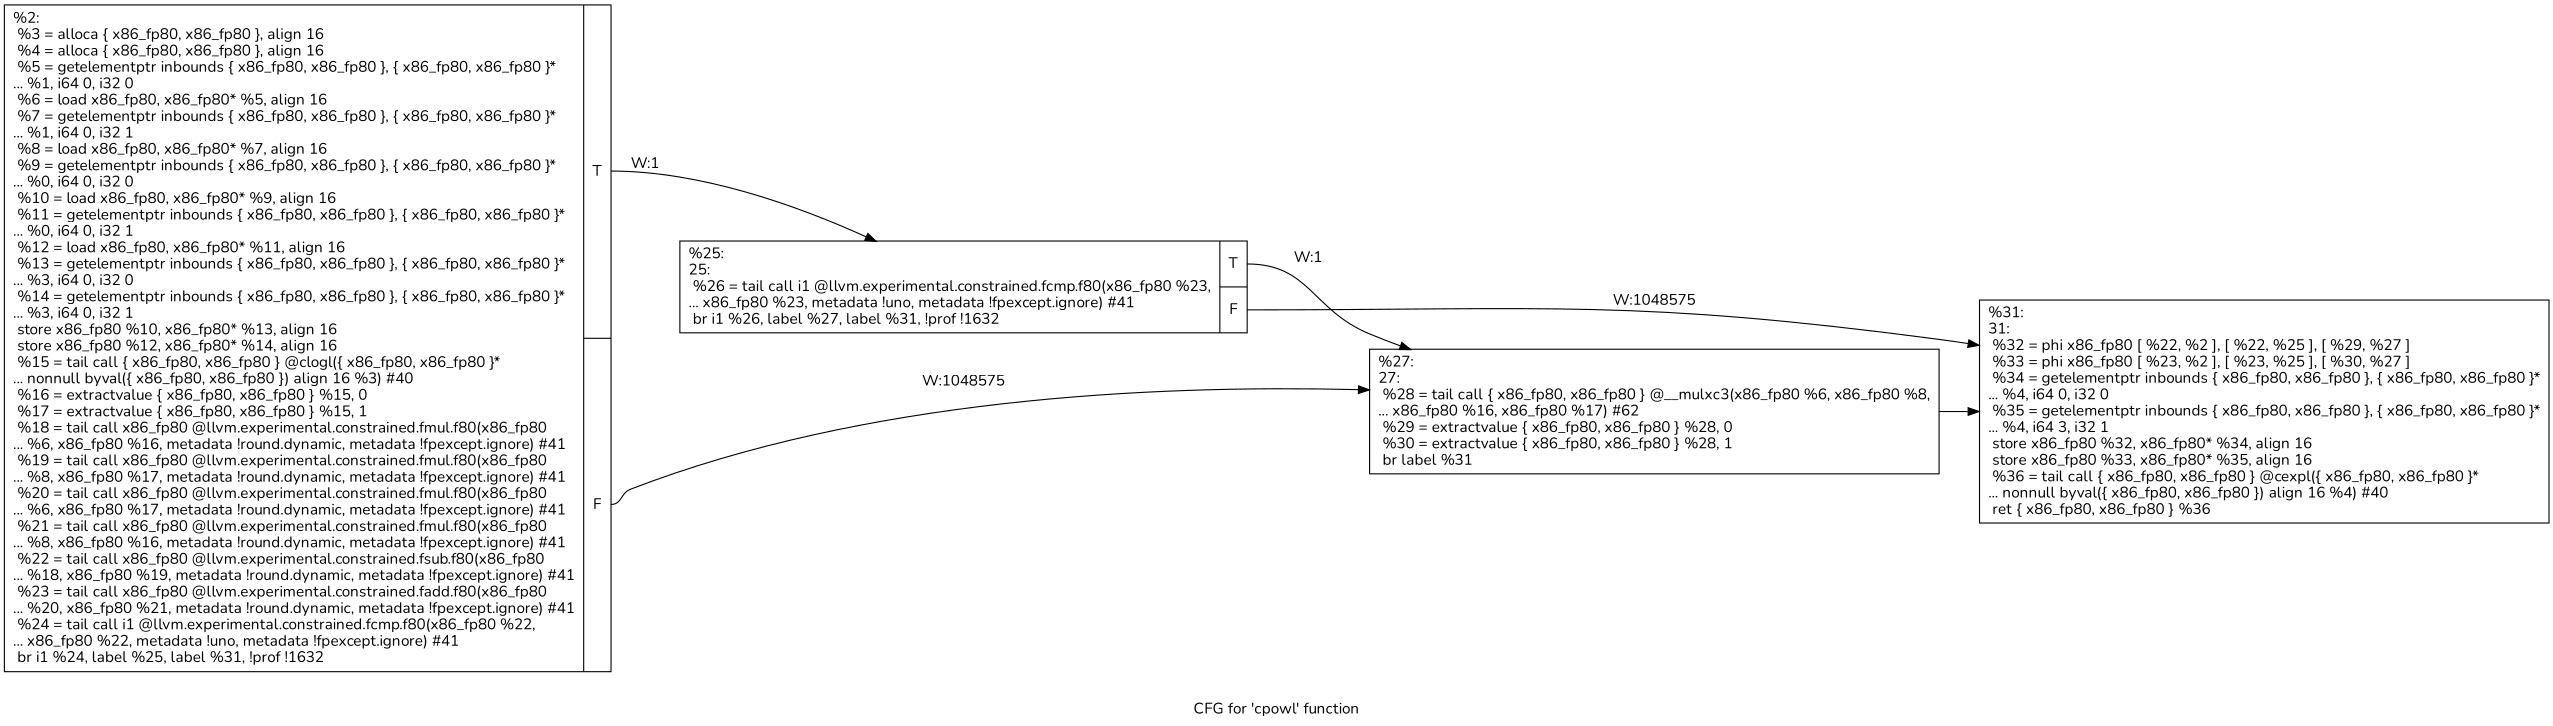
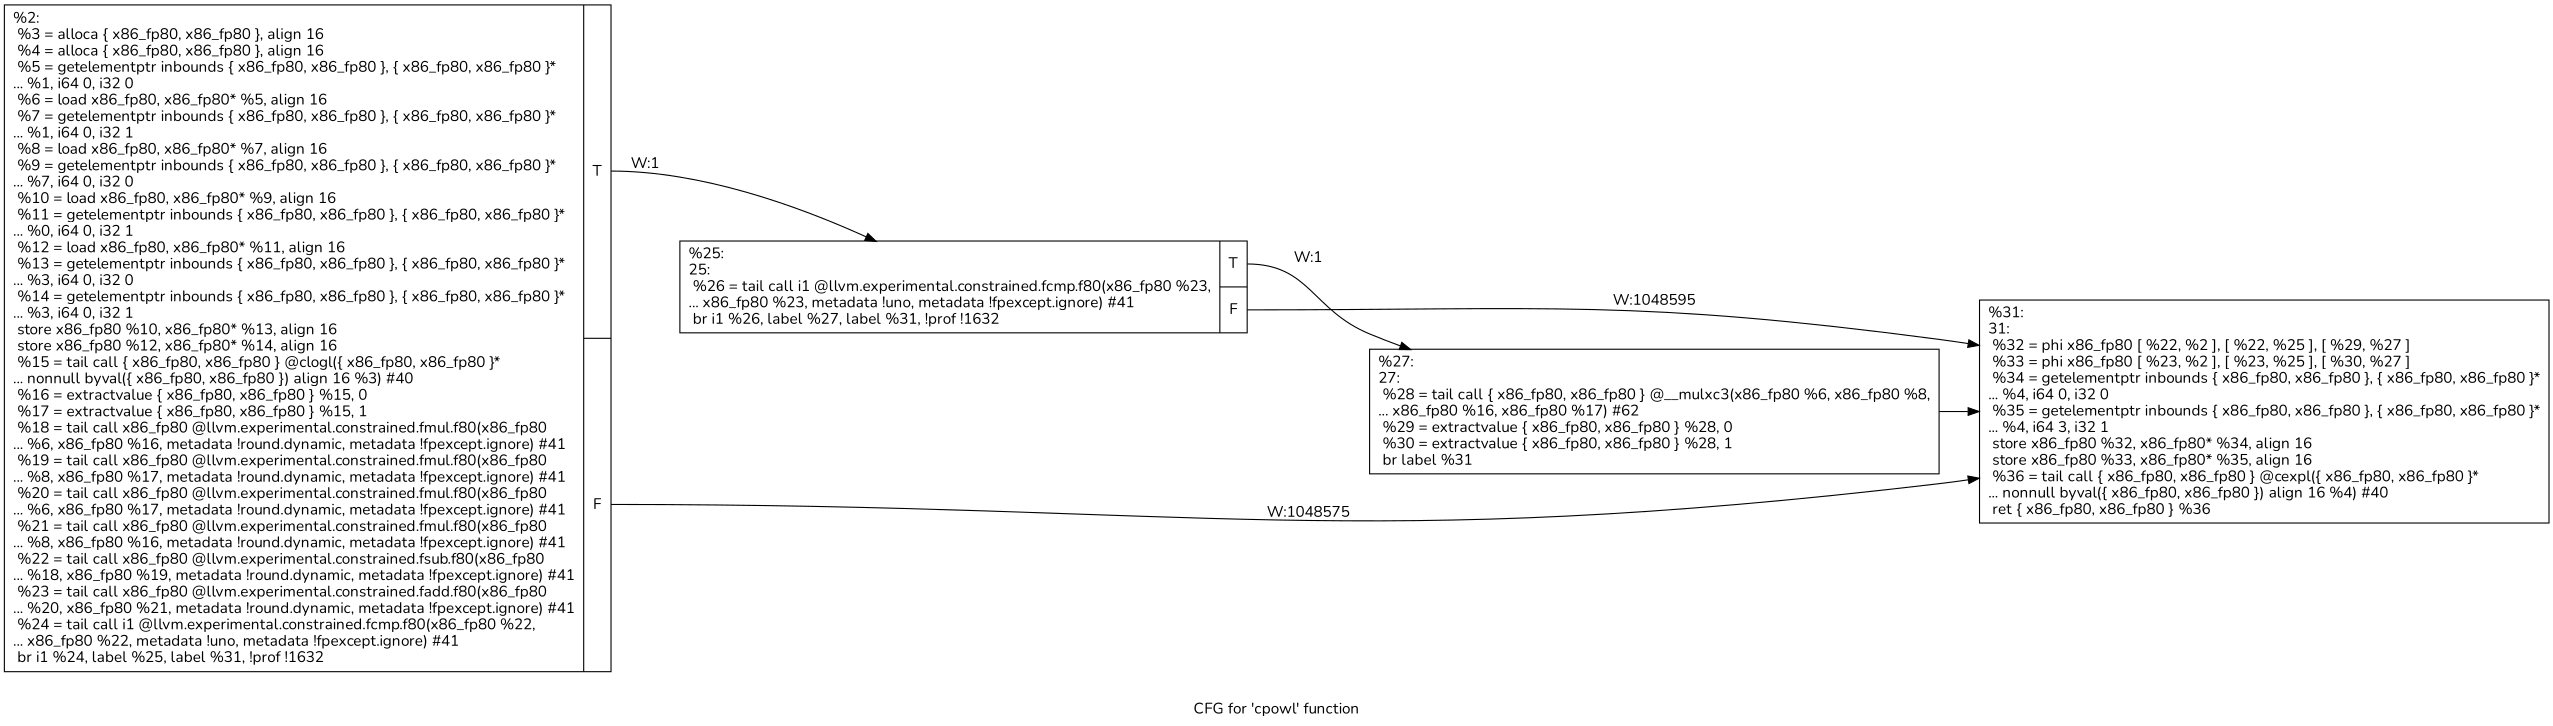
node "%2:": text "... %0, i64 0, i32 0" -> "... %7, i64 0, i32 0"
edge "%25:" -> "%31:": label "W:1048575" -> "W:1048595"
edge "%2:" -> "%27:": now "%2:" -> "%31:"
